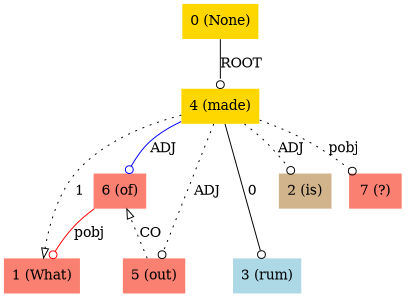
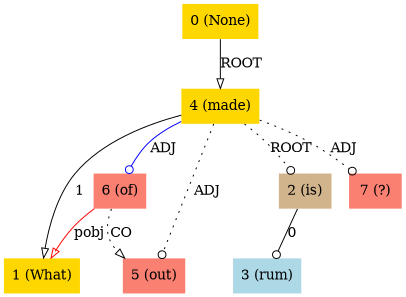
edge "0 (None)" -> "4 (made)": arrowhead odot -> onormal
edge "4 (made)" -> "2 (is)": label "ADJ" -> "ROOT"
edge "4 (made)" -> "7 (?)": label "pobj" -> "ADJ"
edge "4 (made)" -> "1 (What)": style dotted -> solid
edge "4 (made)" -> "3 (rum)": now "2 (is)" -> "3 (rum)"
edge "6 (of)" -> "1 (What)": arrowhead odot -> onormal
edge "5 (out)" -> "6 (of)": reversed
node "1 (What)": fillcolor salmon -> gold
